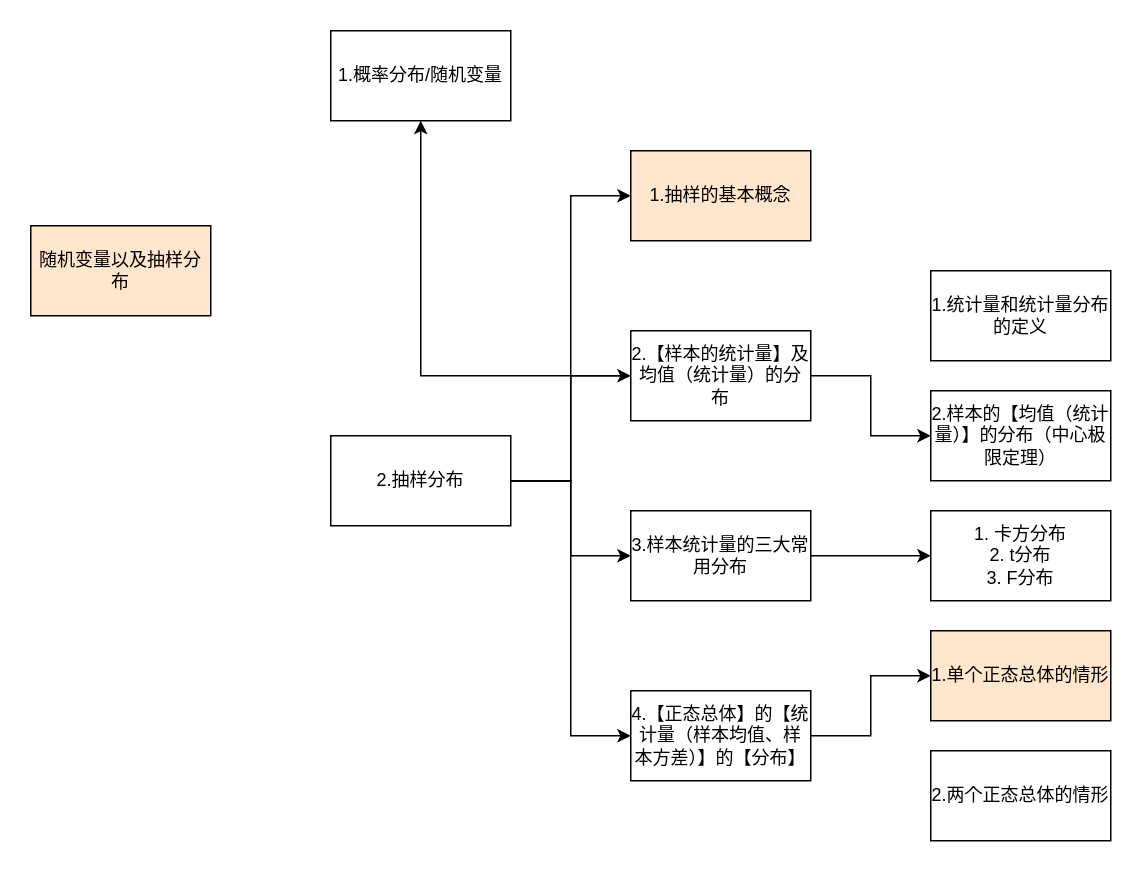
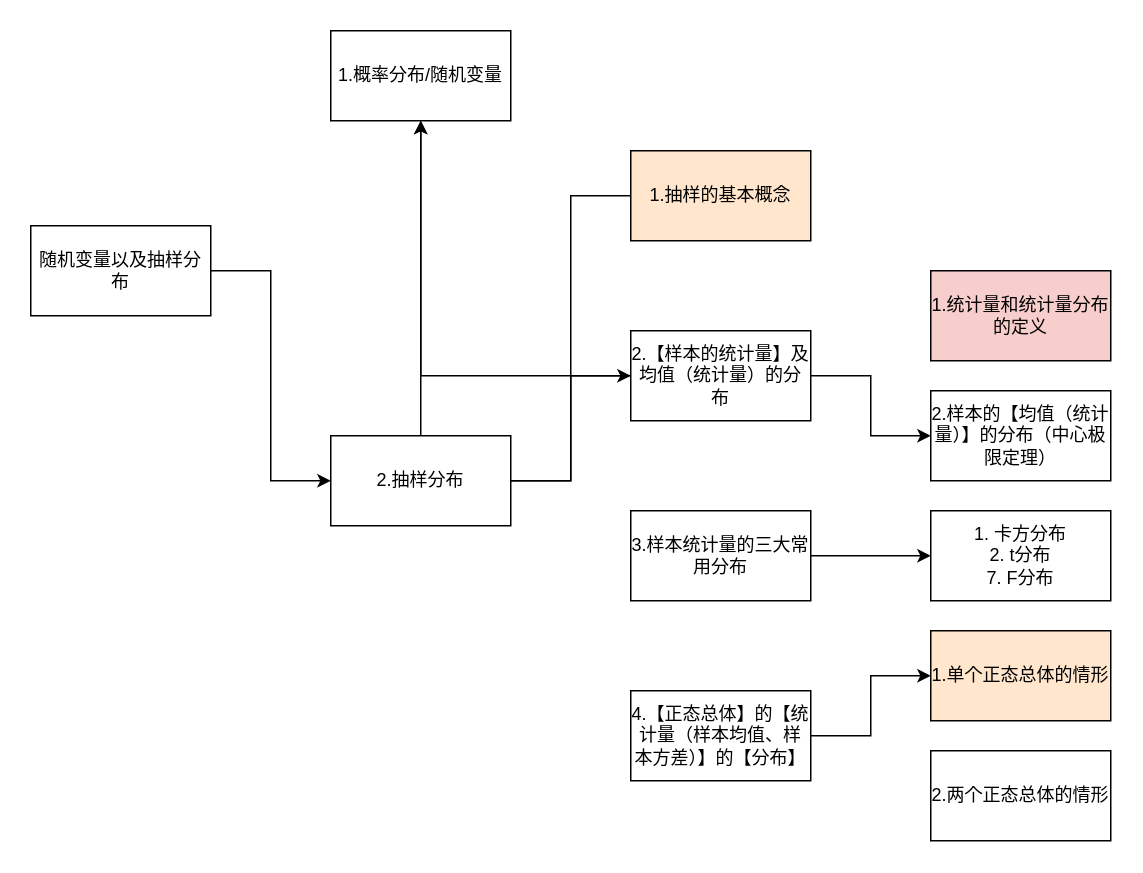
edge "2.抽样分布" -> "1.抽样的基本概念": arrowhead classic -> none
node "随机变量以及抽样分布": fillcolor #ffe6cc -> #ffffff
node "1.统计量和统计量分布的定义": fillcolor #ffffff -> #f8cecc
edge "随机变量以及抽样分布" -> "2.抽样分布": added
edge "2.抽样分布" -> "3.样本统计量的三大常用分布": now "2.抽样分布" -> "1.概率分布/随机变量"
node "1. 卡方分布 2. t分布 3. F分布": label "1. 卡方分布 2. t分布 3. F分布" -> "1. 卡方分布 2. t分布 7. F分布"
edge "2.抽样分布" -> "4.【正态总体】的【统计量（样本均值、样本方差）】的【分布】": removed
